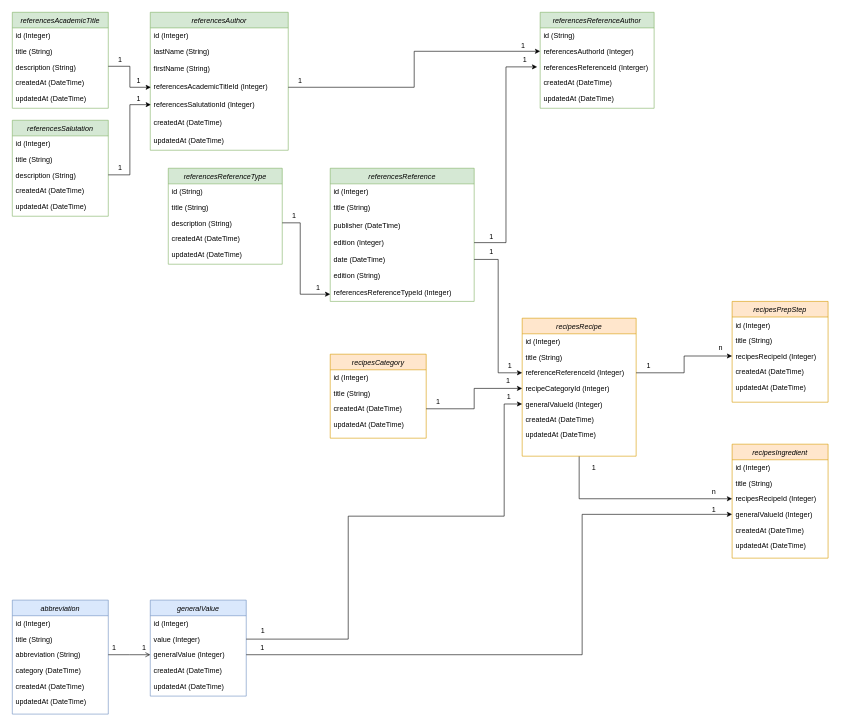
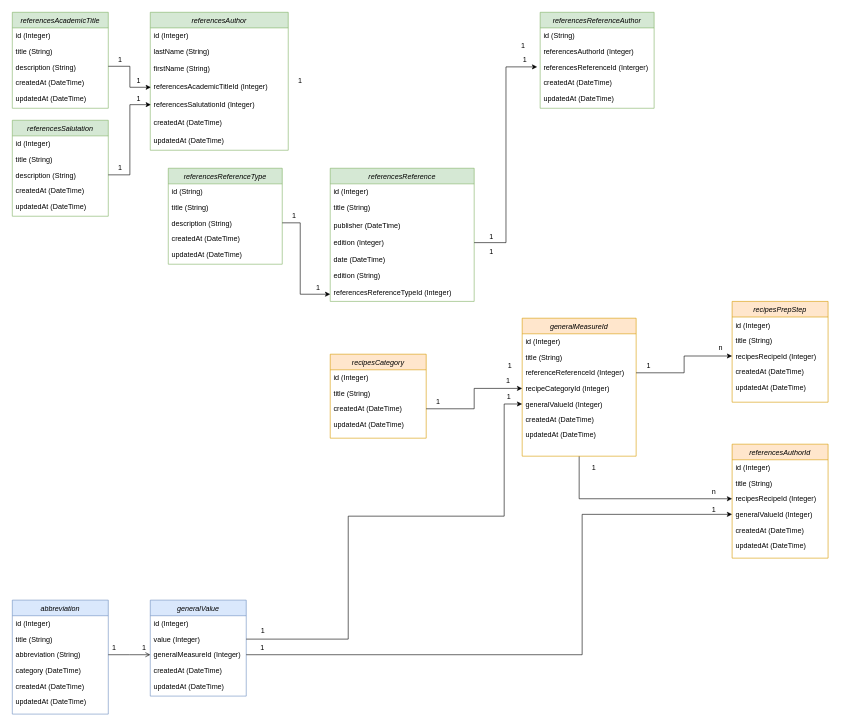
edge "referencesAcademicTitleId (Integer)" -> "referencesAuthorId (Integer)": removed
edge "date (DateTime)" -> "referenceReferenceId (Integer)": removed
node "recipesRecipe": label "recipesRecipe" -> "generalMeasureId"
node "recipesIngredient": label "recipesIngredient" -> "referencesAuthorId"
node "generalValue (Integer)": label "generalValue (Integer)" -> "generalMeasureId (Integer)"
